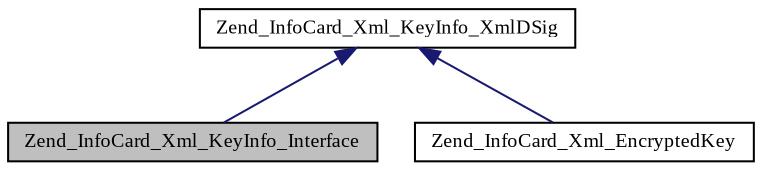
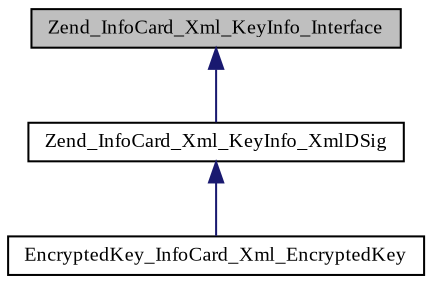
edge "Zend_InfoCard_Xml_KeyInfo_Interface" -> "Zend_InfoCard_Xml_KeyInfo_XmlDSig": reversed
node "Zend_InfoCard_Xml_EncryptedKey": label "Zend_InfoCard_Xml_EncryptedKey" -> "EncryptedKey_InfoCard_Xml_EncryptedKey"
